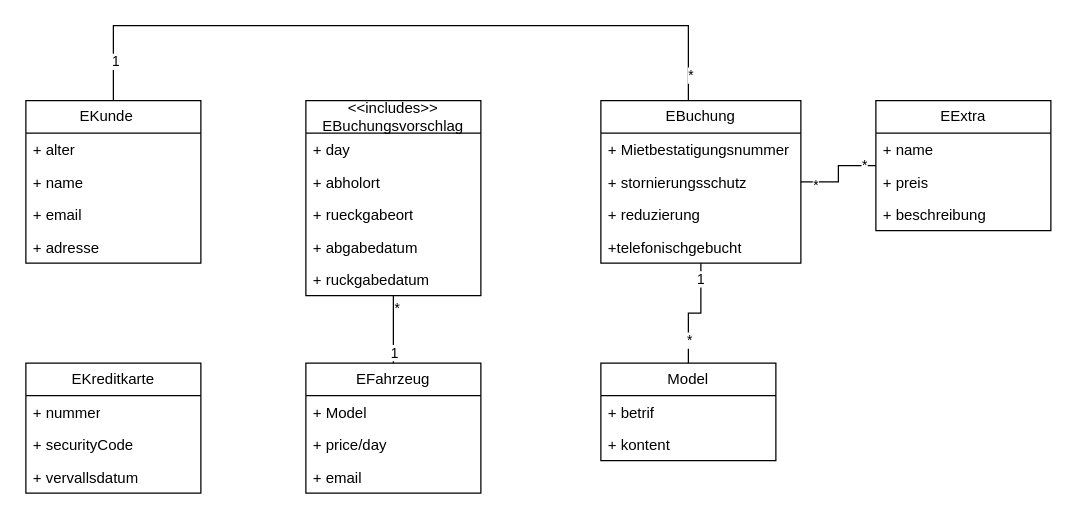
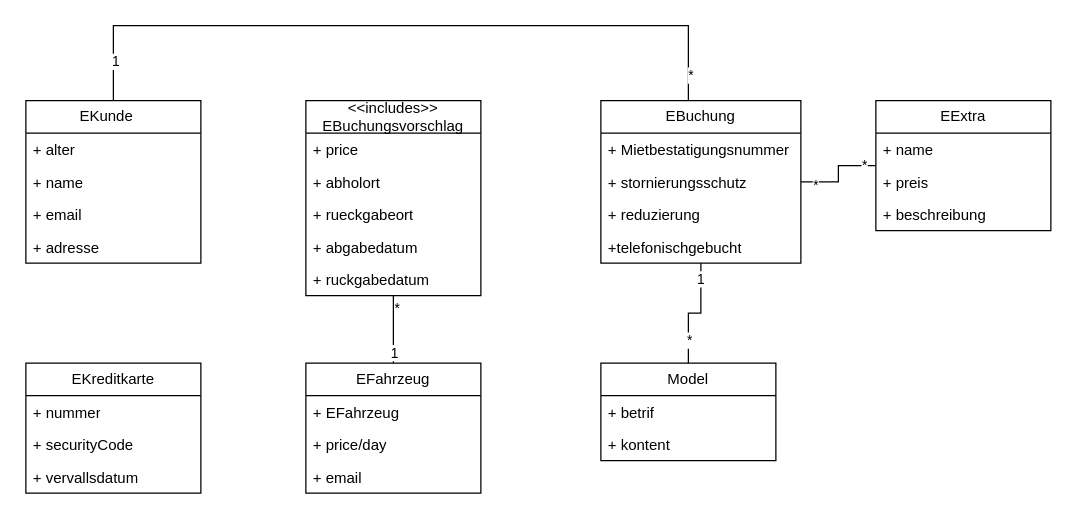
node "+ day": label "+ day" -> "+ price"
node "+ Model": label "+ Model" -> "+ EFahrzeug"
